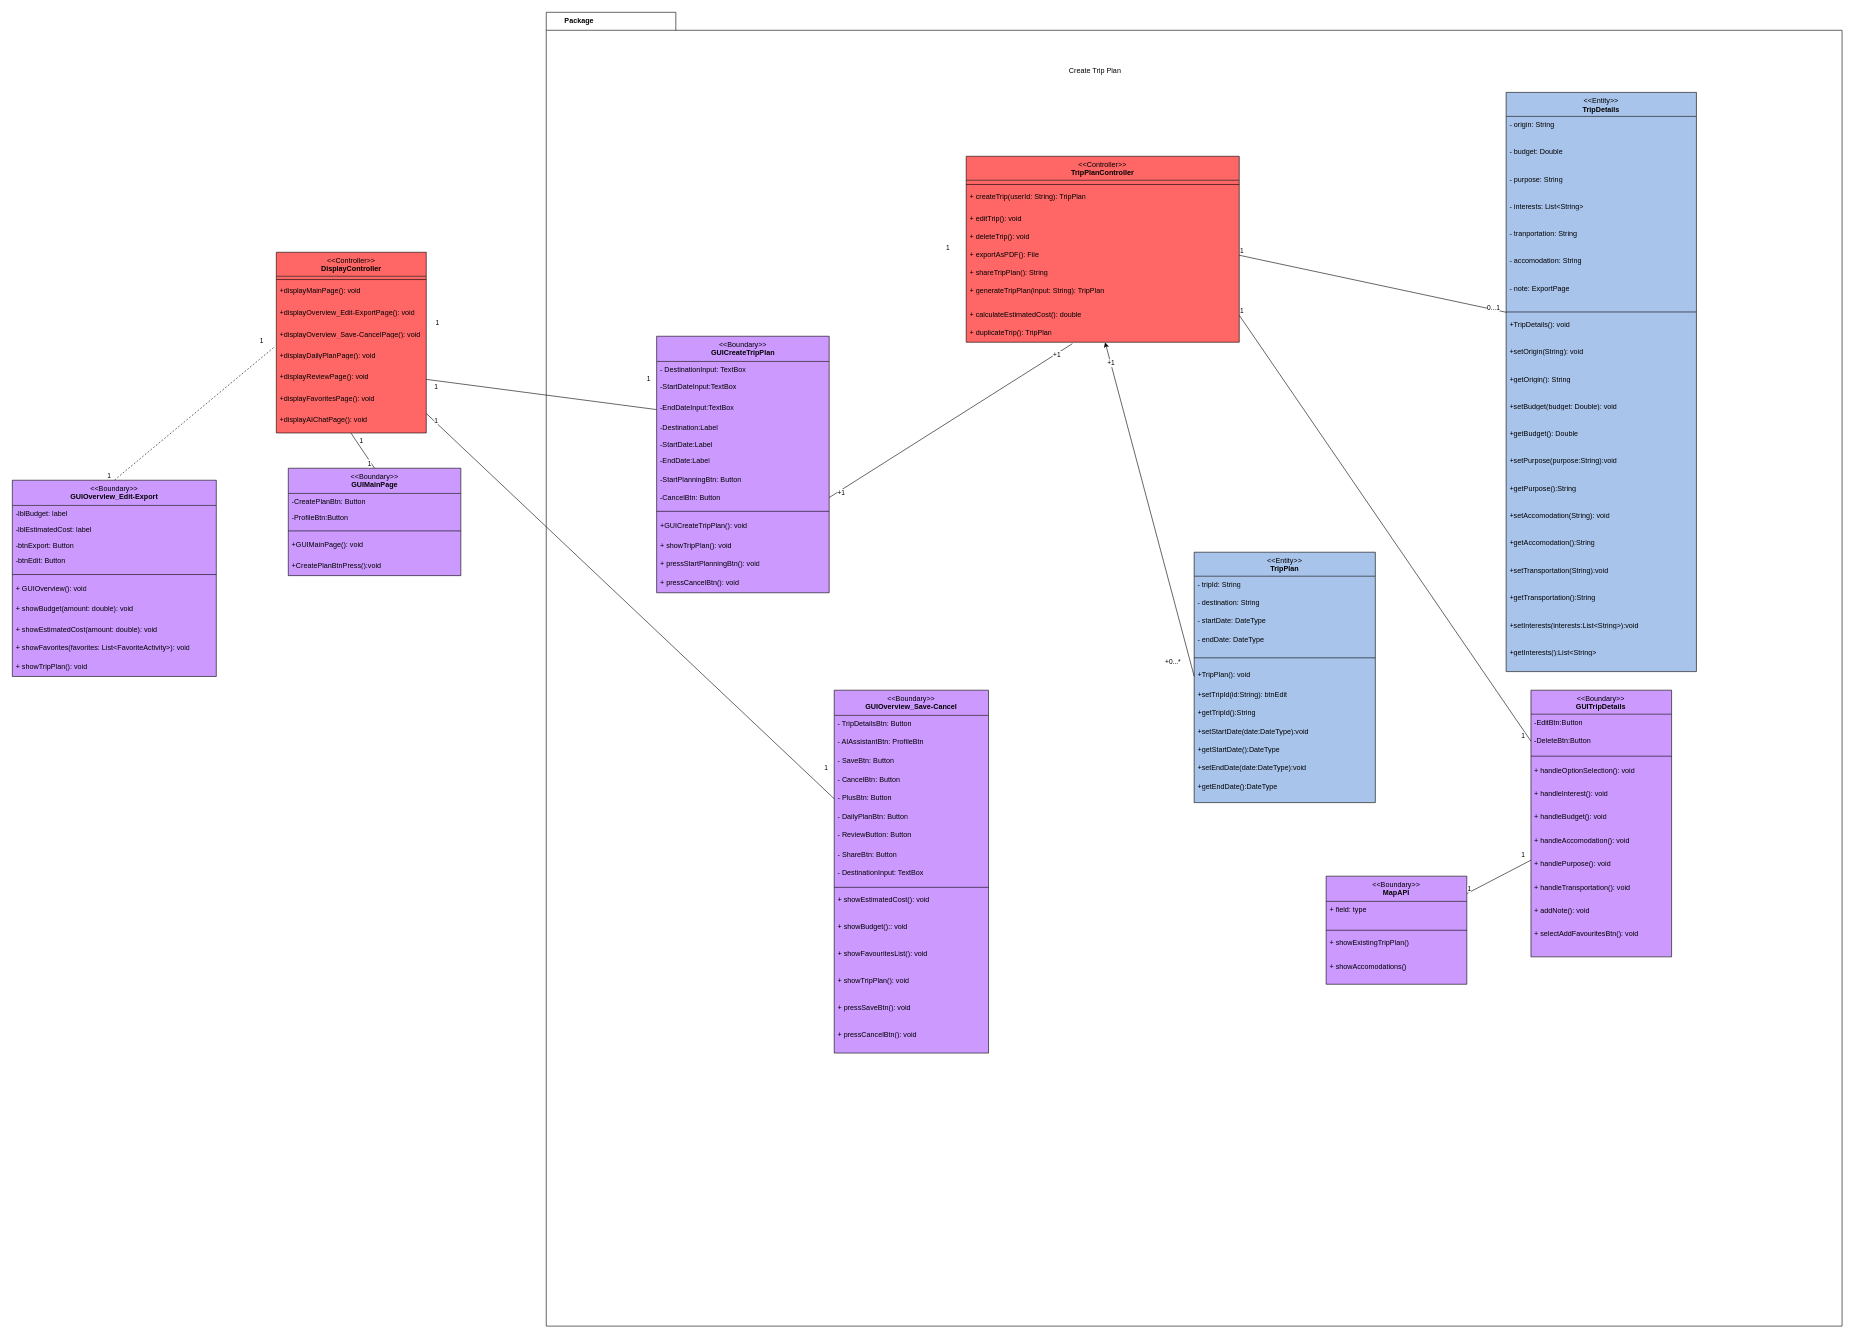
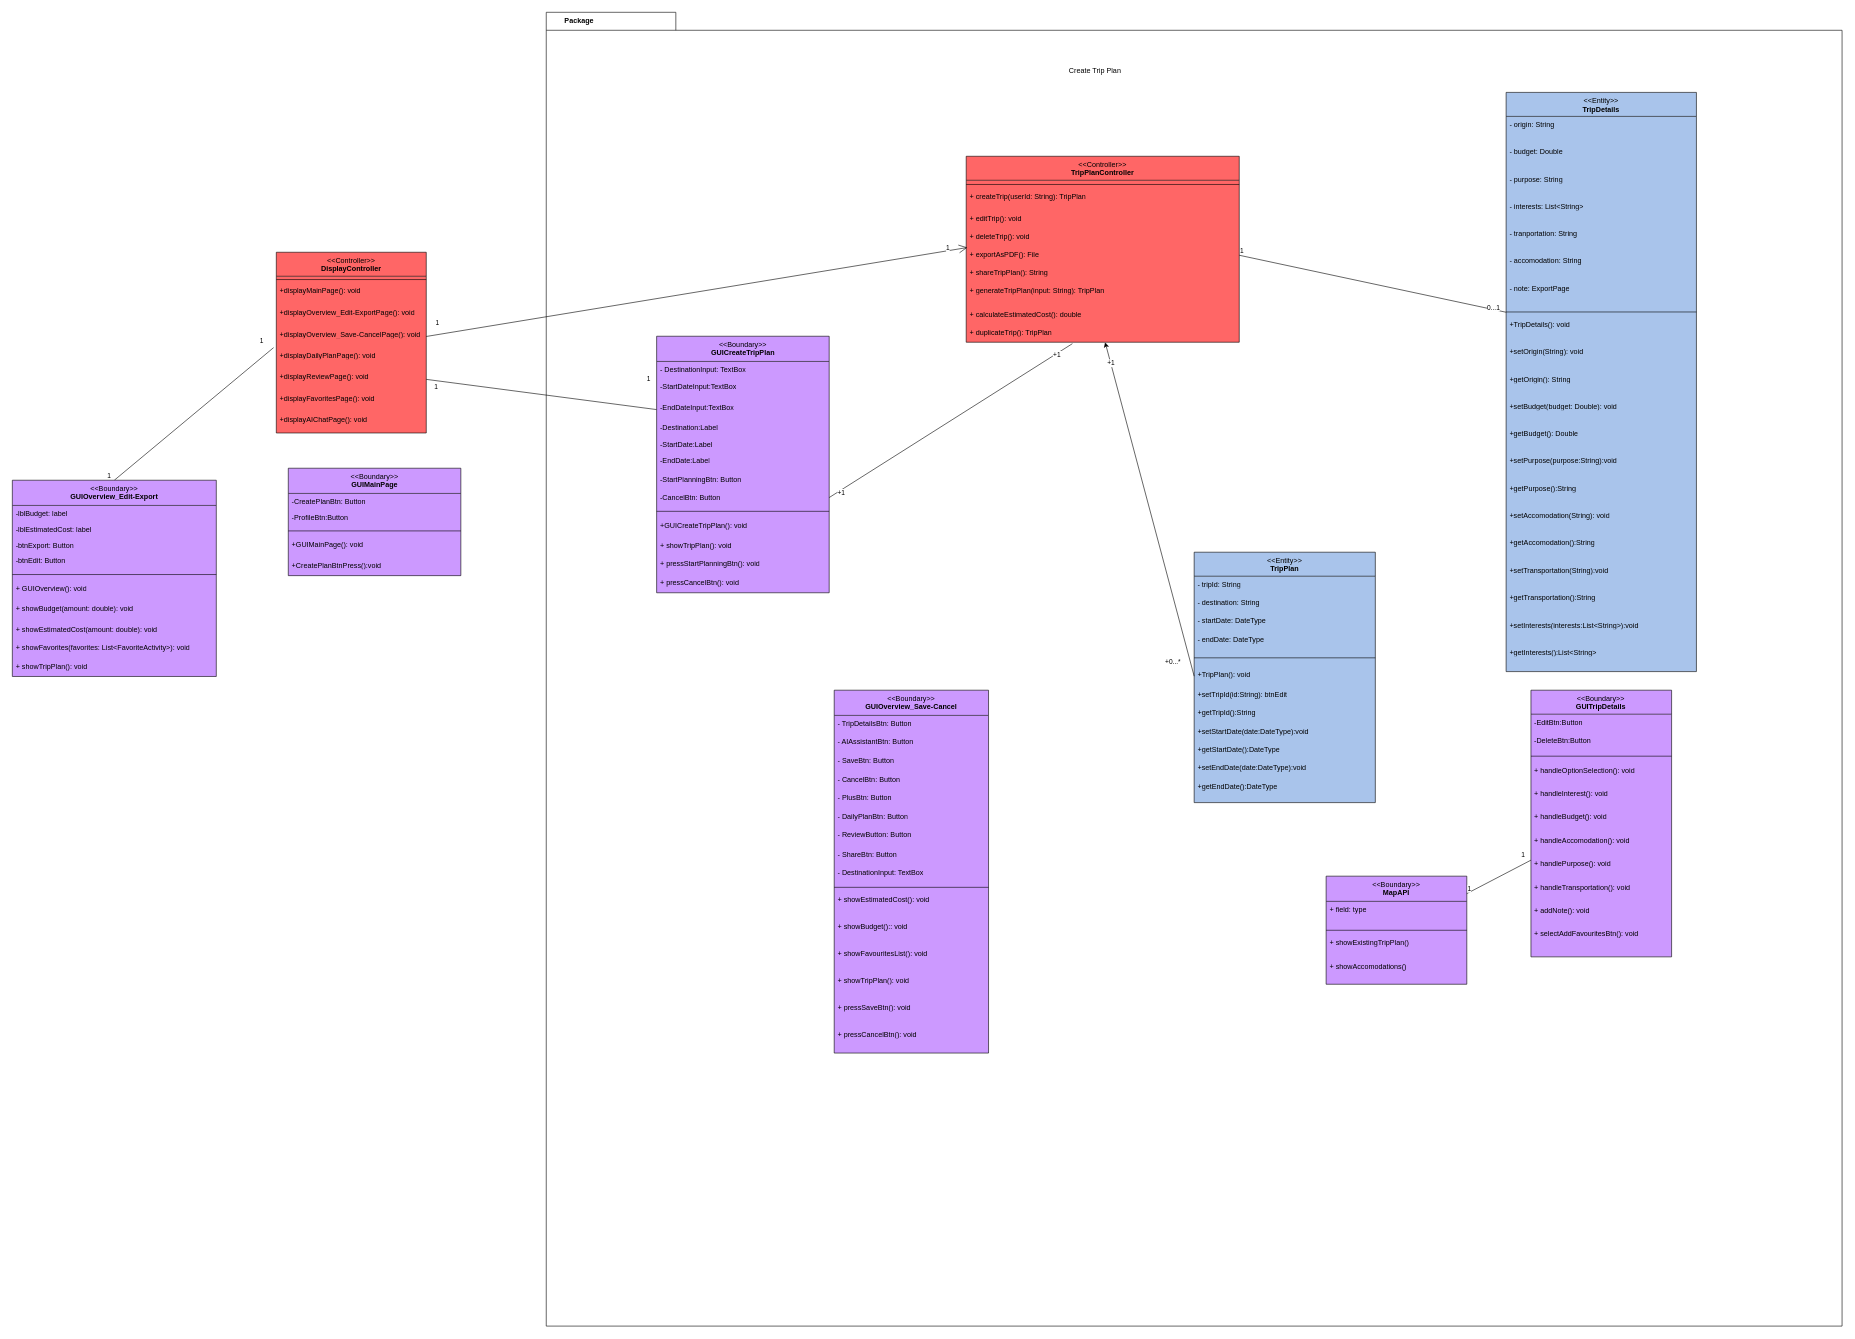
edge "+displayOverview_Save-CancelPage(): void" -> "+ exportAsPDF(): File": added
edge "+displayDailyPlanPage(): void" -- "<<Boundary>> GUIOverview_Edit-Export": style dashed -> solid
edge "+displayAIChatPage(): void" -- "<<Boundary>> GUIMainPage": removed, labels "1", "1"
edge "+ calculateEstimatedCost(): double" -- "-DeleteBtn:Button": removed, labels "1", "1"
edge "<<Controller>> DisplayController" -- "<<Boundary>> GUIOverview_Save-Cancel": removed, labels "1", "1"
node "- AIAssistantBtn: ProfileBtn": label "- AIAssistantBtn: ProfileBtn" -> "- AIAssistantBtn: Button"
